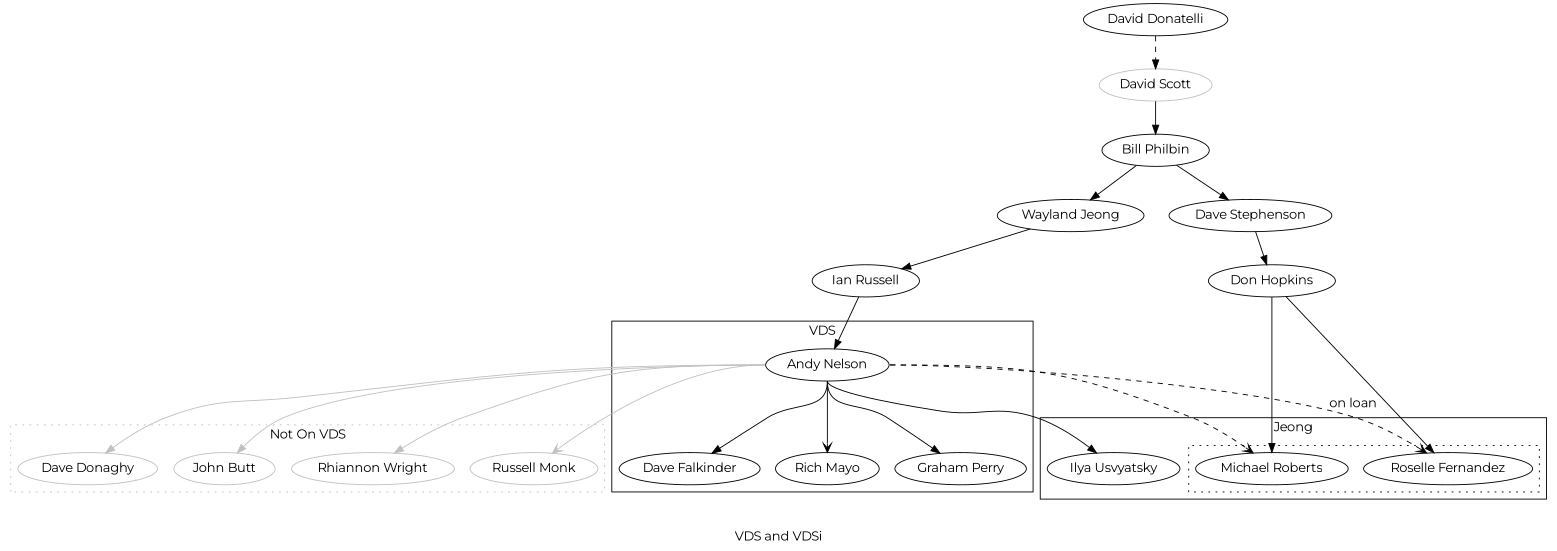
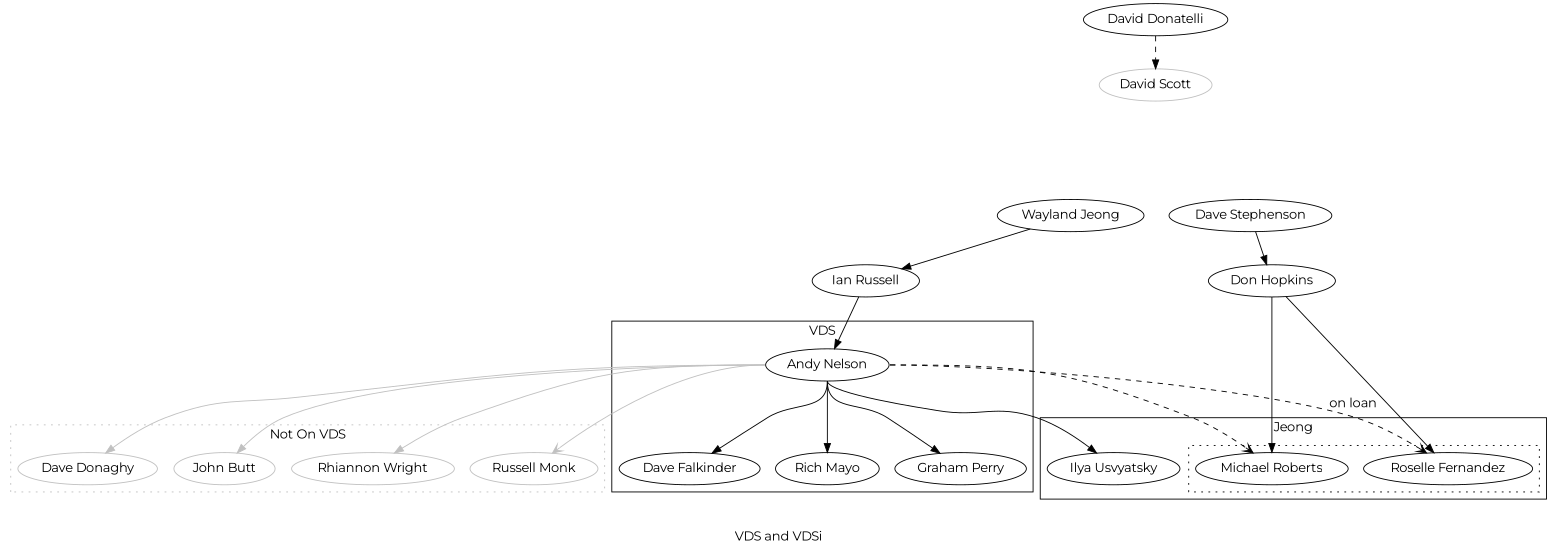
node "Bill Philbin": removed
edge "Andy Nelson" -> "Rich Mayo": arrowhead open -> normal
